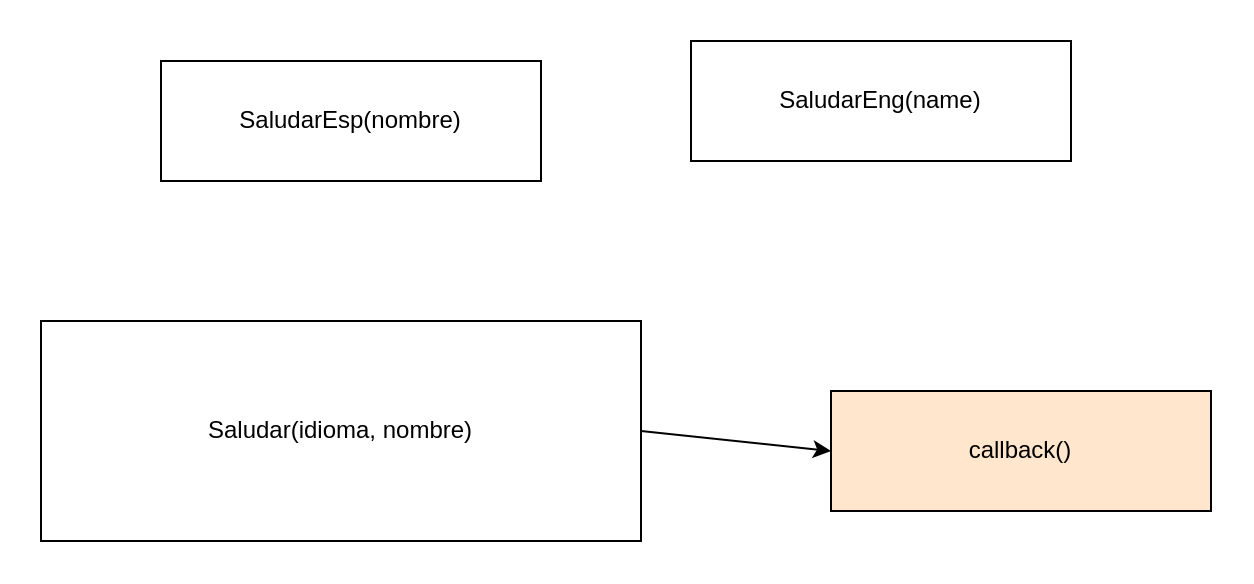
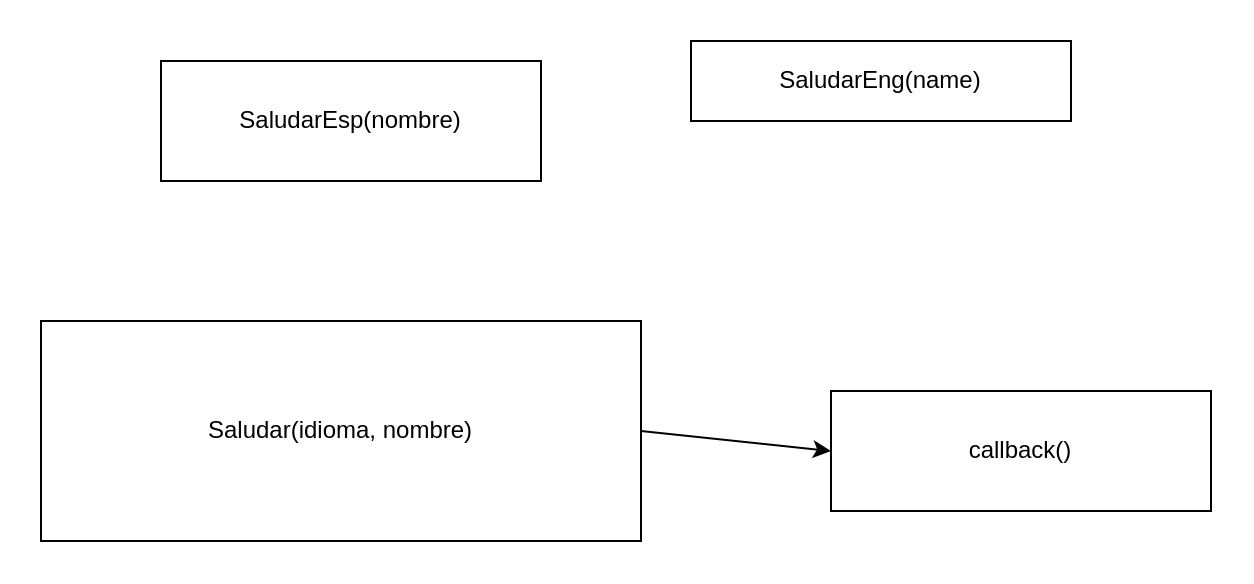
node "SaludarEng(name)": size 380x120 -> 380x80
node "callback()": fillcolor #ffe6cc -> #ffffff
